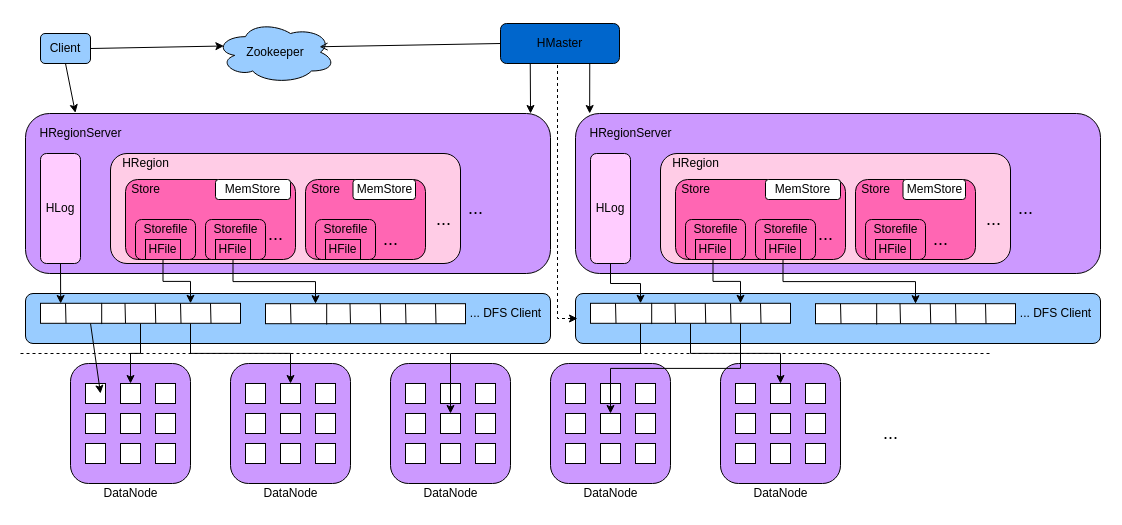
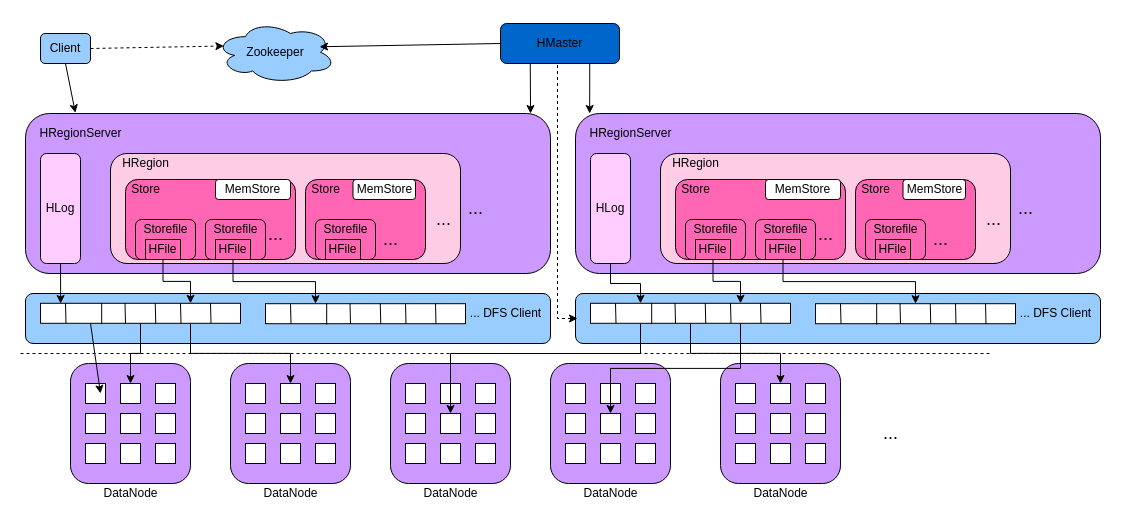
edge "Client" -> "Zookeeper": style solid -> dashed
edge "HMaster" -> "Zookeeper": arrowhead open -> classic
